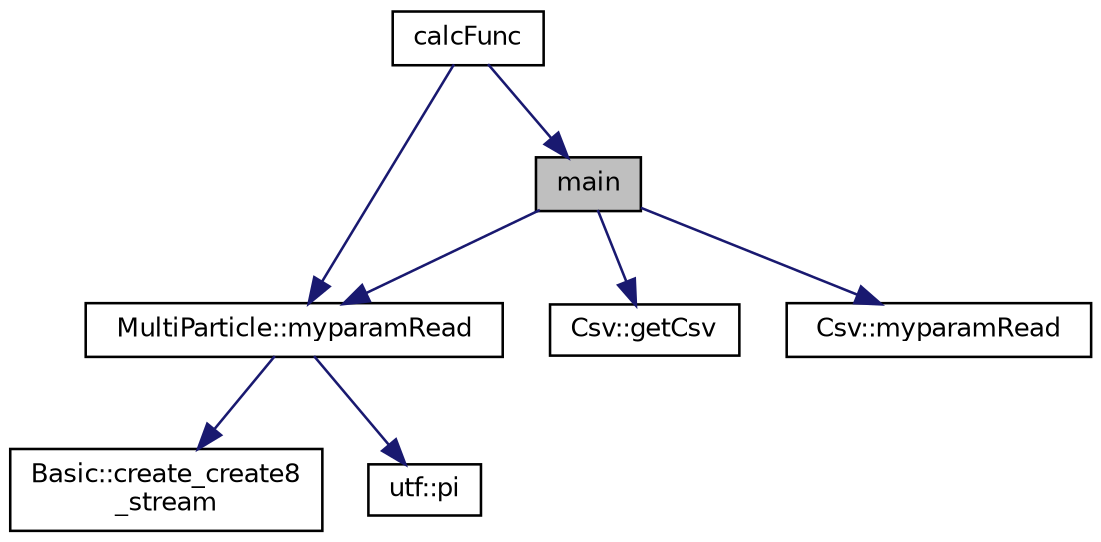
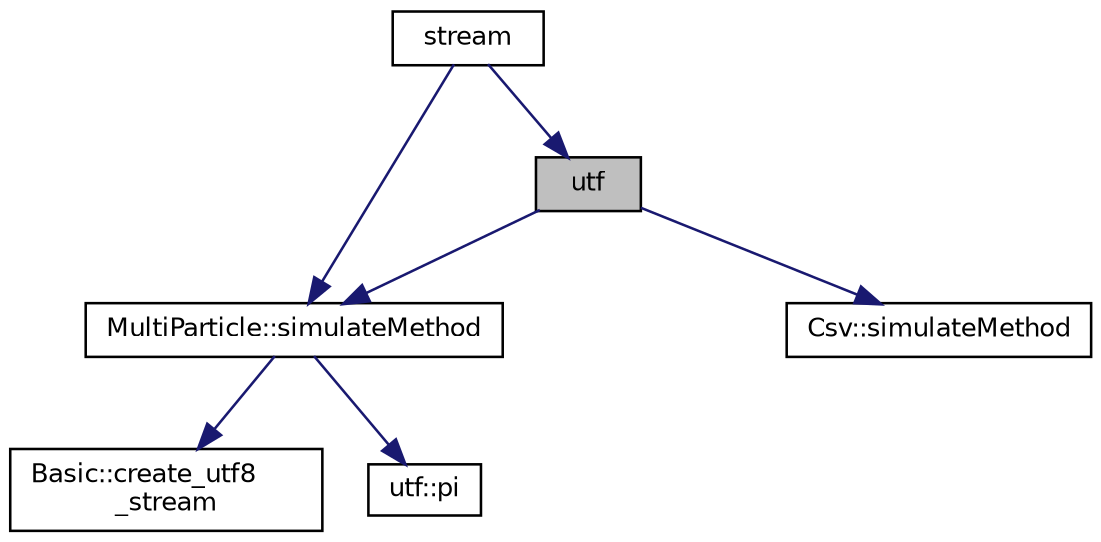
node "calcFunc": label "calcFunc" -> "stream"
node "main": label "main" -> "utf"
node "MultiParticle::myparamRead": label "MultiParticle::myparamRead" -> "MultiParticle::simulateMethod"
node "Csv::getCsv": removed
node "Csv::myparamRead": label "Csv::myparamRead" -> "Csv::simulateMethod"
node "Basic::create_create8 _stream": label "Basic::create_create8 _stream" -> "Basic::create_utf8 _stream"
